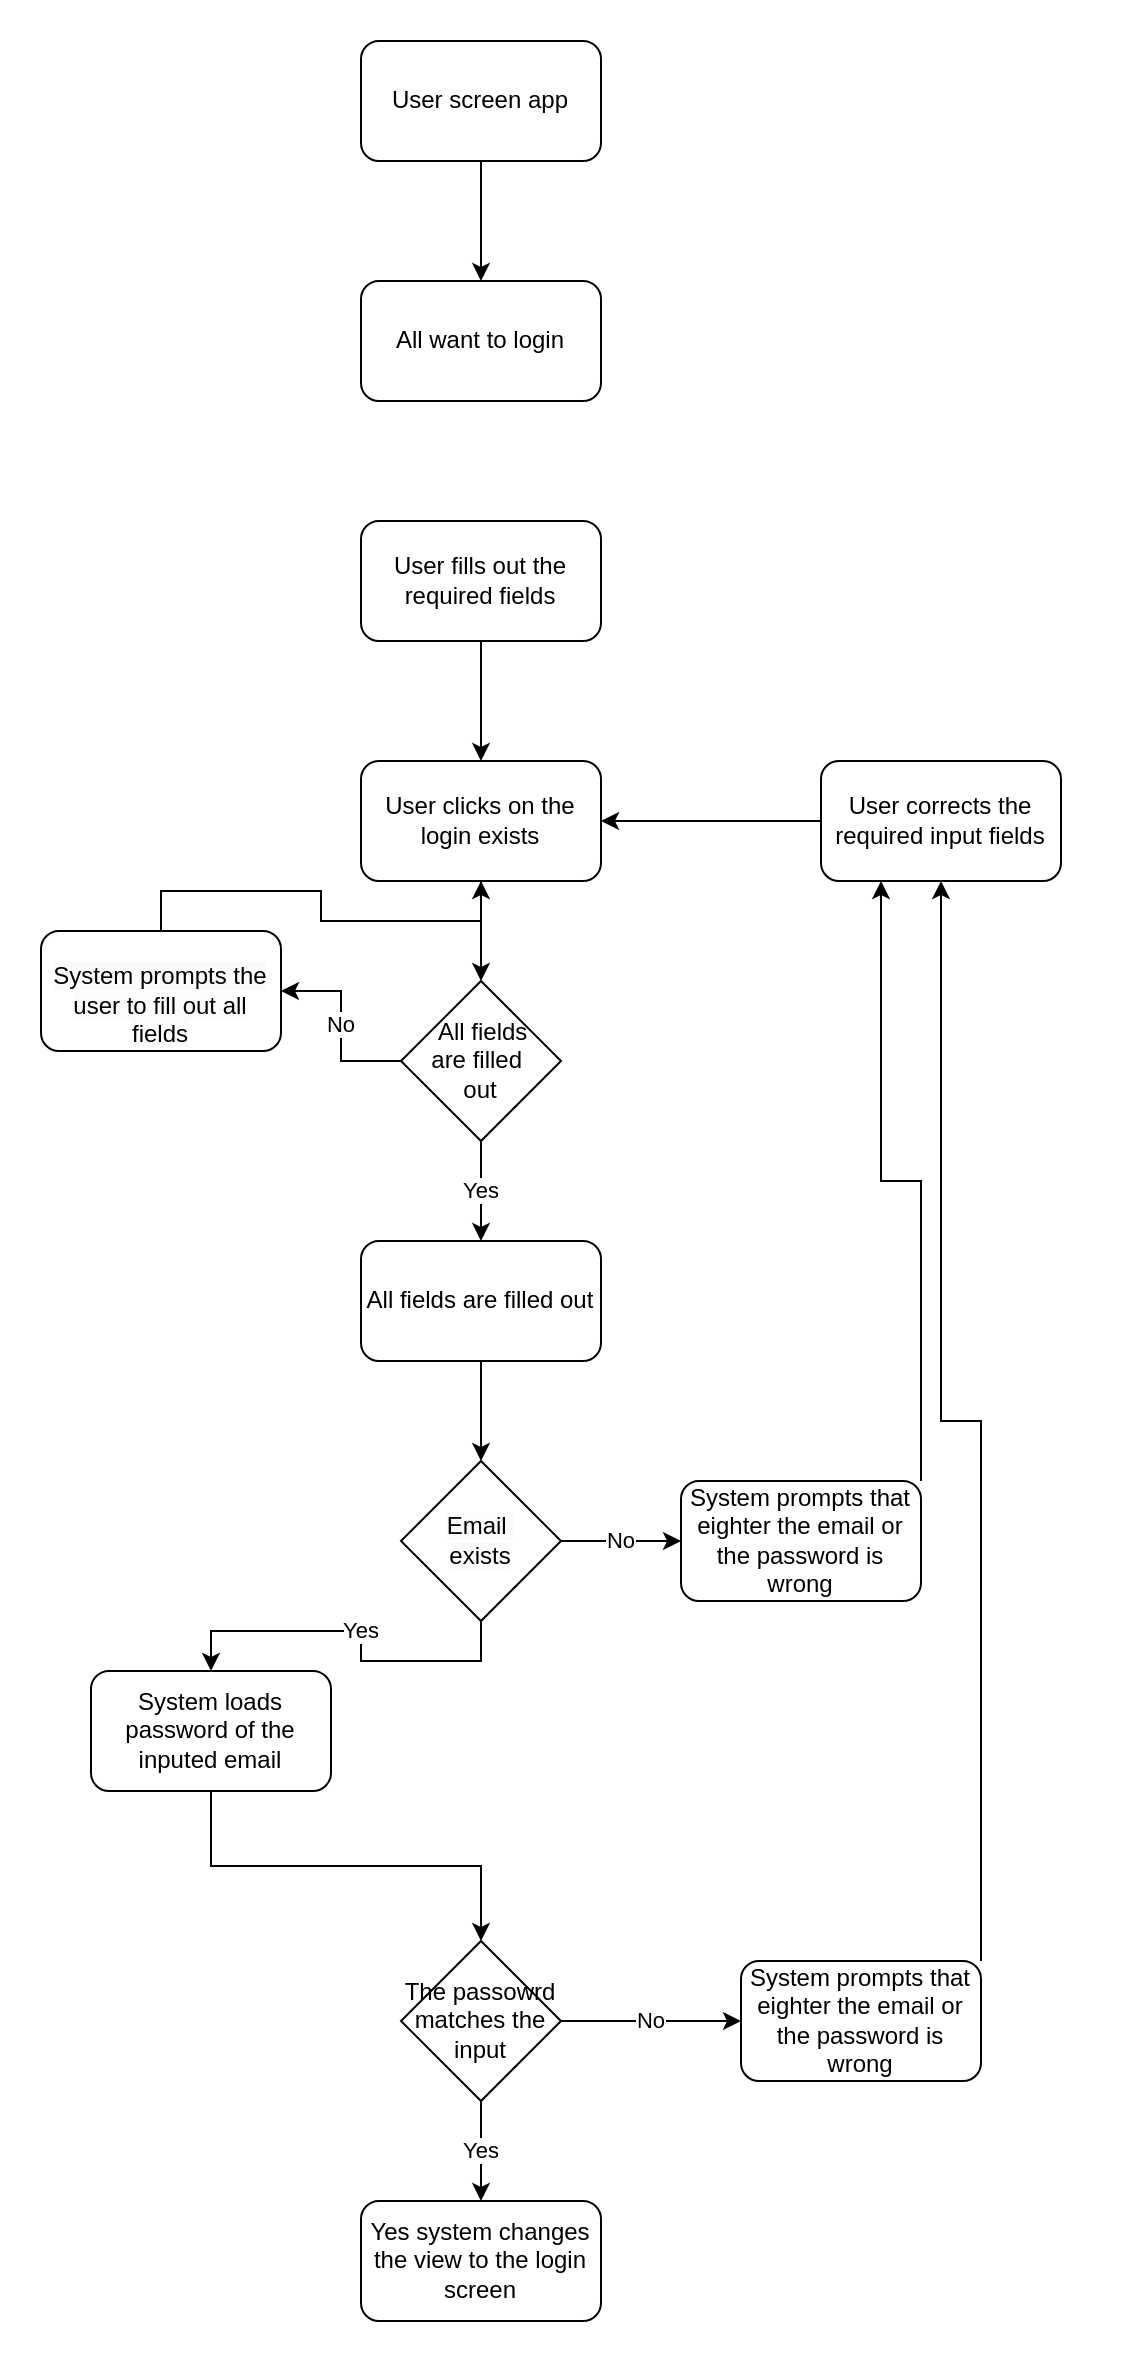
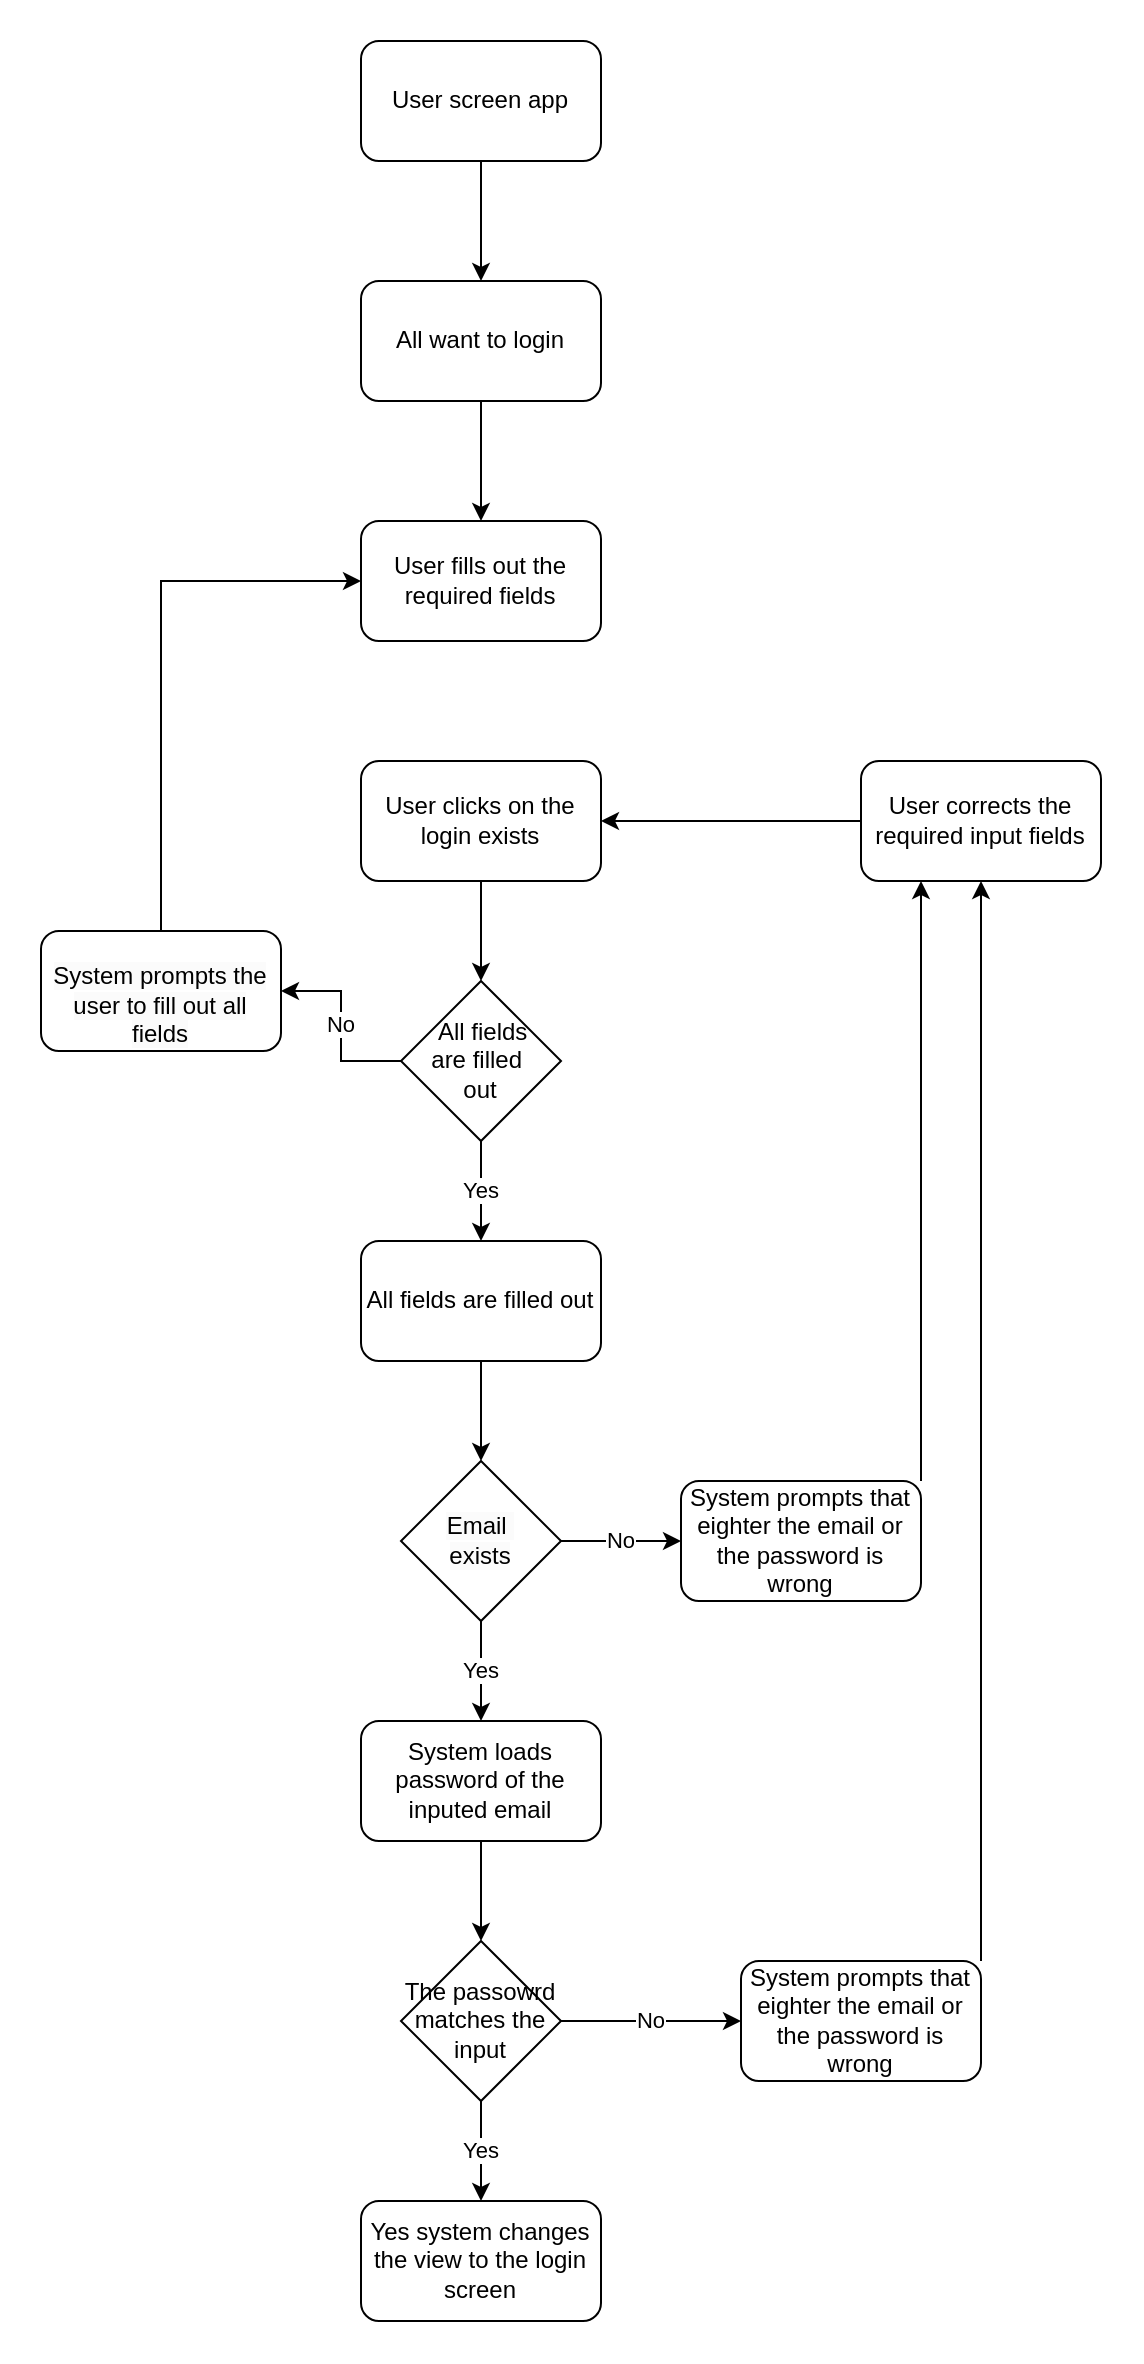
edge "All want to login" -> "User fills out the required fields": added
edge "User fills out the required fields" -> "User clicks on the login exists": removed
node "User corrects the required input fields": moved (941, 821) -> (981, 821)
edge "System prompts the user to fill out all fields" -> "User clicks on the login exists": now "System prompts the user to fill out all fields" -> "User fills out the required fields"
node "System loads password of the inputed email": moved (211, 1731) -> (481, 1781)
